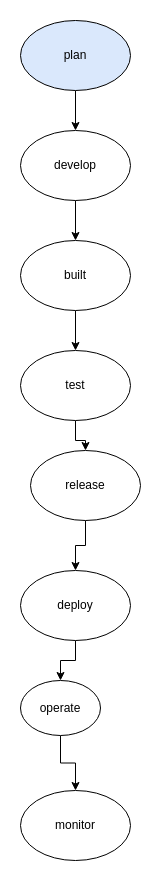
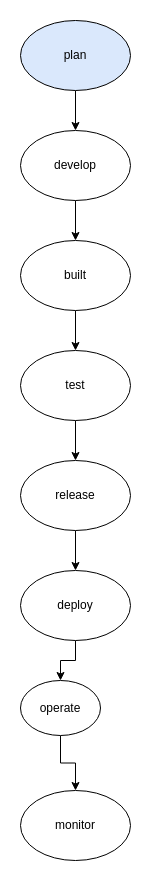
node "release": moved (86, 486) -> (76, 496)
